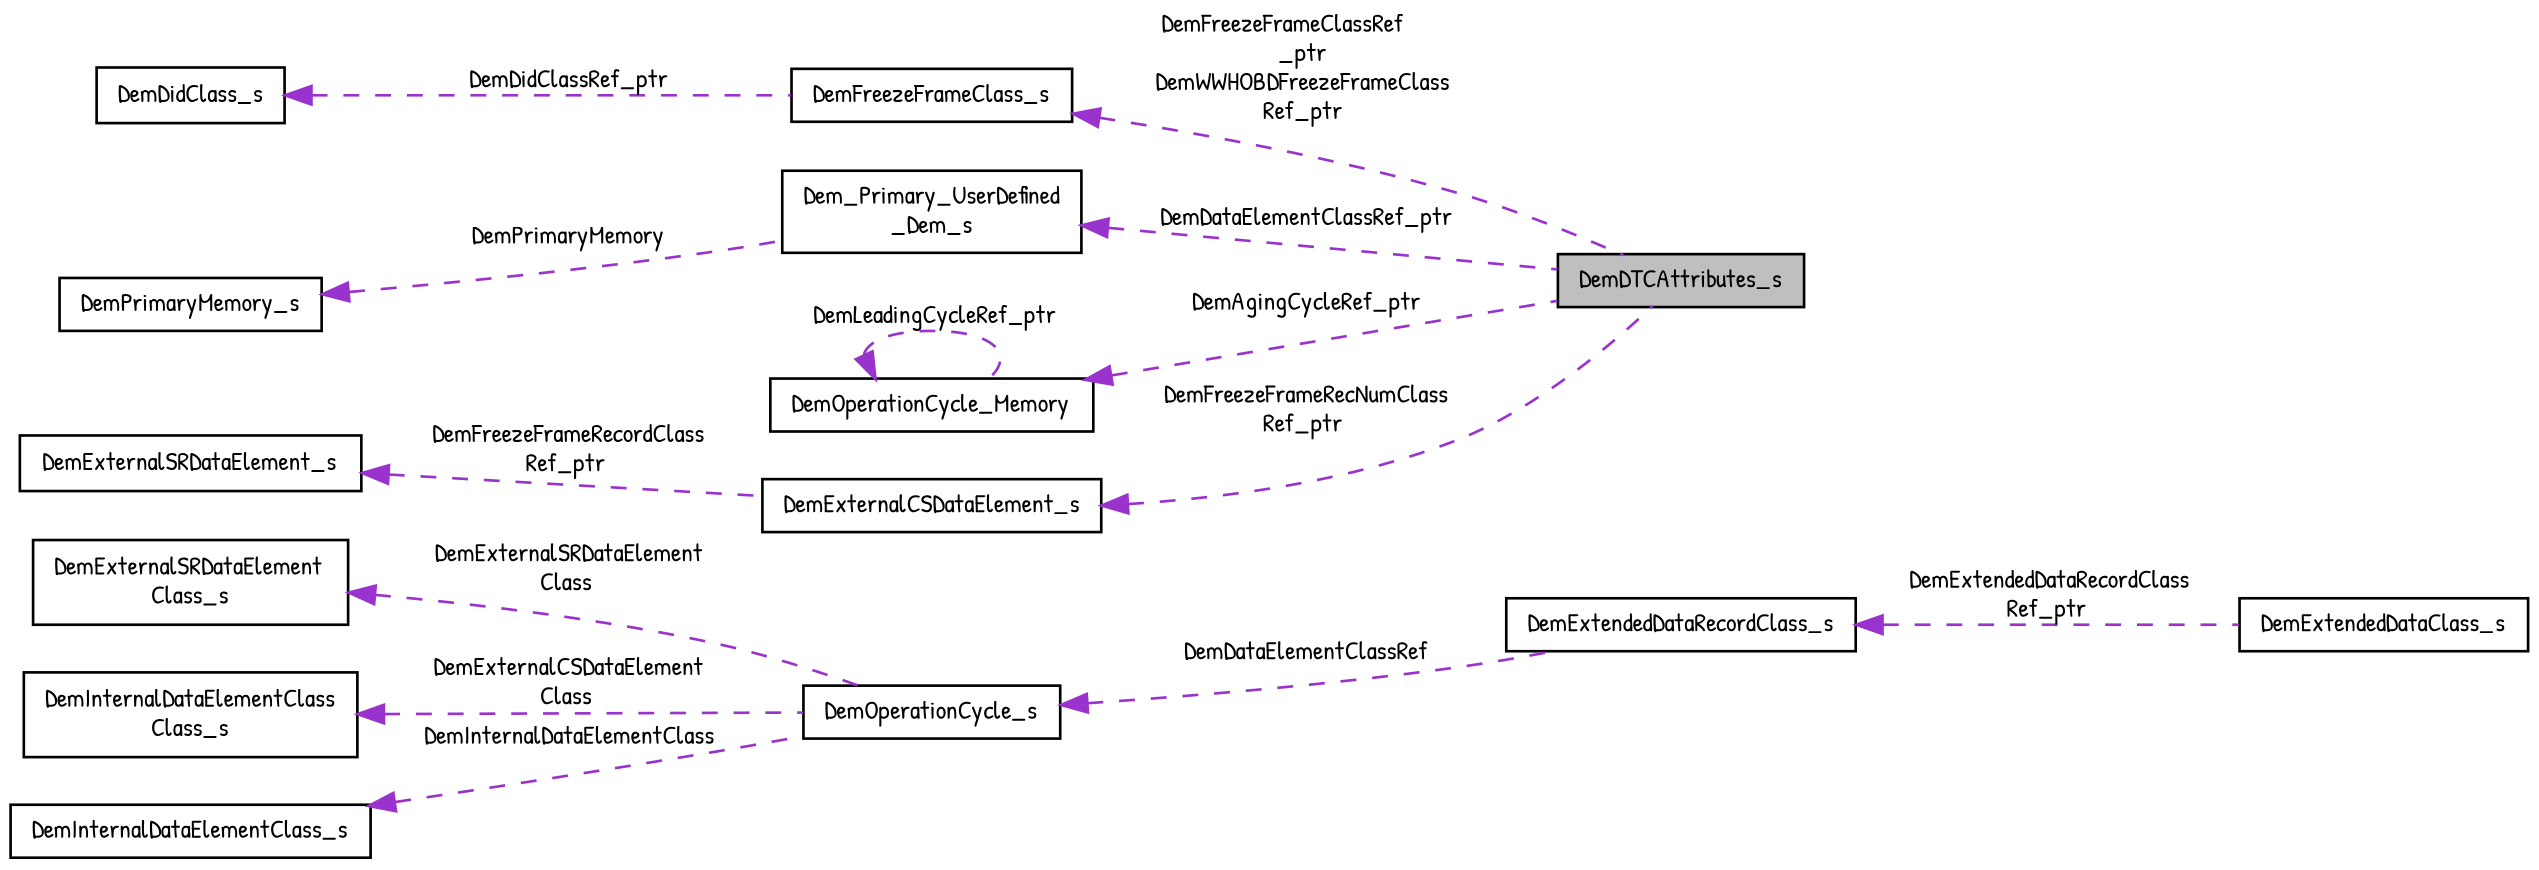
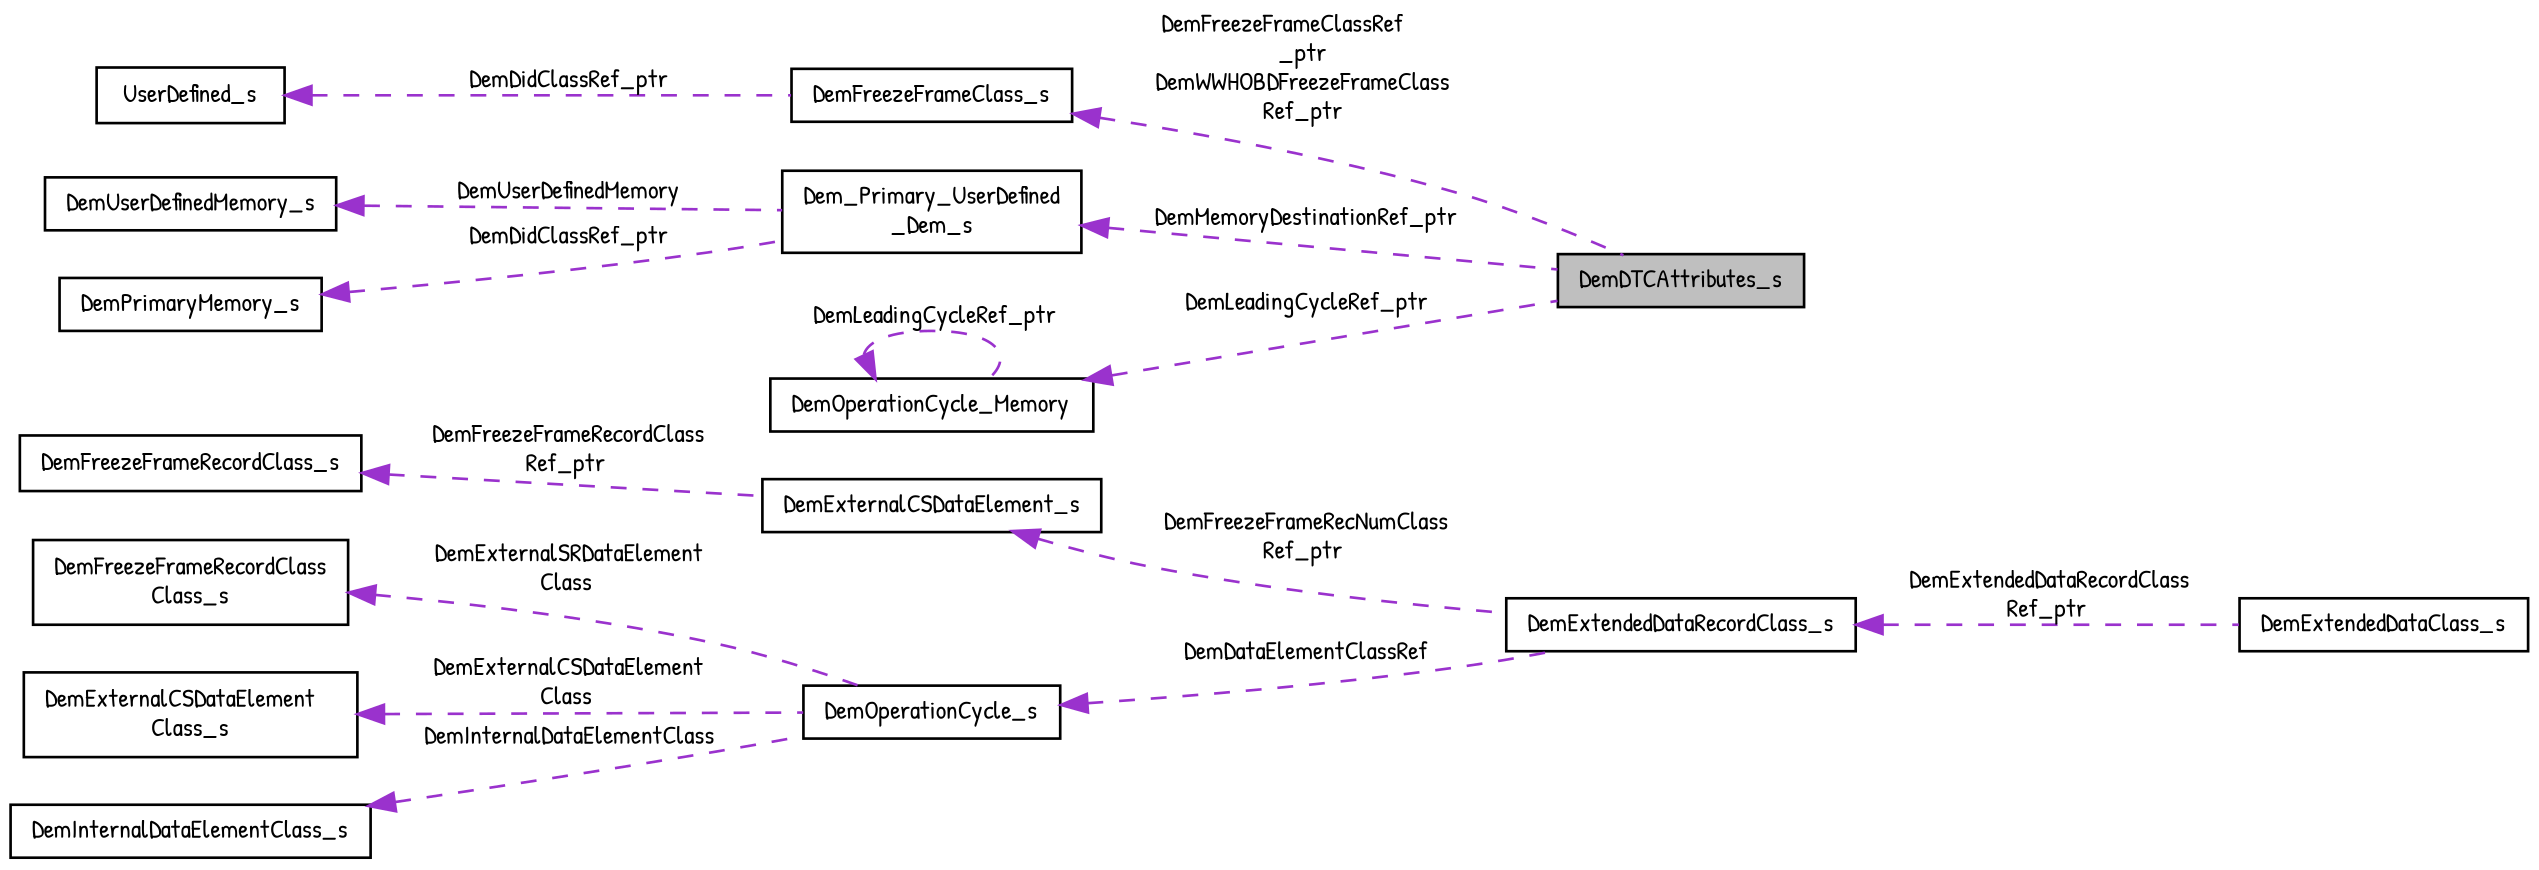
node "DemDidClass_s": label "DemDidClass_s" -> "UserDefined_s"
node "DemUserDefinedMemory_s": added
edge "DemDTCAttributes_s" -> "Dem_Primary_UserDefined _Dem_s": label " DemDataElementClassRef_ptr" -> " DemMemoryDestinationRef_ptr"
edge "Dem_Primary_UserDefined _Dem_s" -> "DemPrimaryMemory_s": label " DemPrimaryMemory" -> " DemDidClassRef_ptr"
edge "DemDTCAttributes_s" -> "DemOperationCycle_Memory": label " DemAgingCycleRef_ptr" -> " DemLeadingCycleRef_ptr"
edge "DemDTCAttributes_s" -> "DemExternalCSDataElement_s": now "DemExtendedDataRecordClass_s" -> "DemExternalCSDataElement_s"
node "DemExternalSRDataElement_s": label "DemExternalSRDataElement_s" -> "DemFreezeFrameRecordClass_s"
node "DemExternalSRDataElement Class_s": label "DemExternalSRDataElement Class_s" -> "DemFreezeFrameRecordClass Class_s"
node "DemInternalDataElementClass Class_s": label "DemInternalDataElementClass Class_s" -> "DemExternalCSDataElement Class_s"
